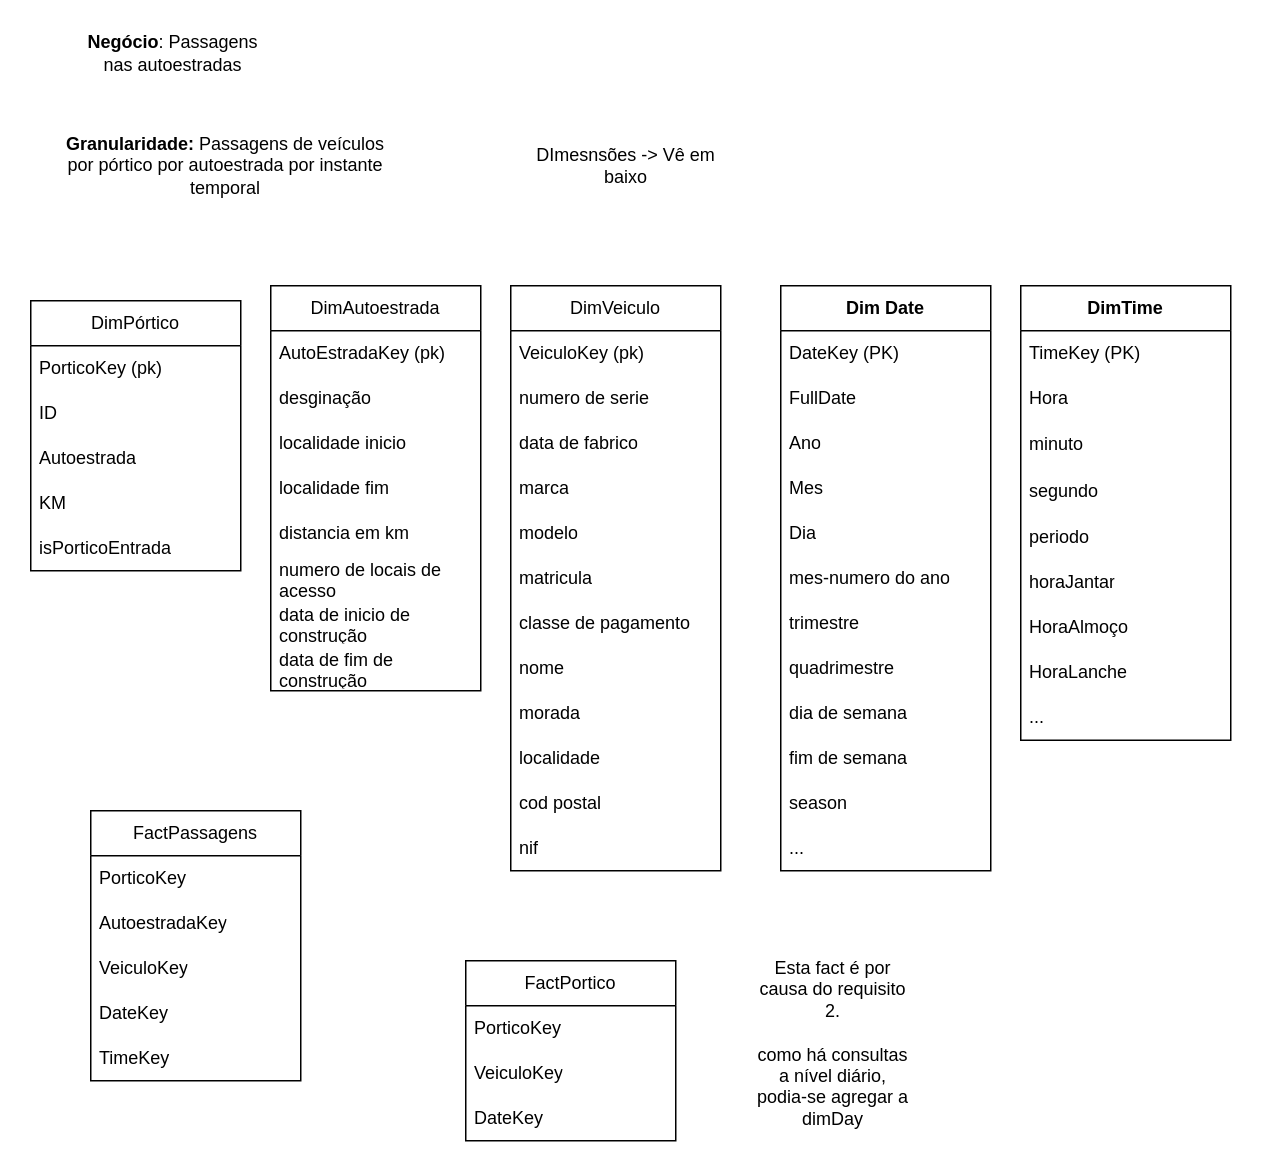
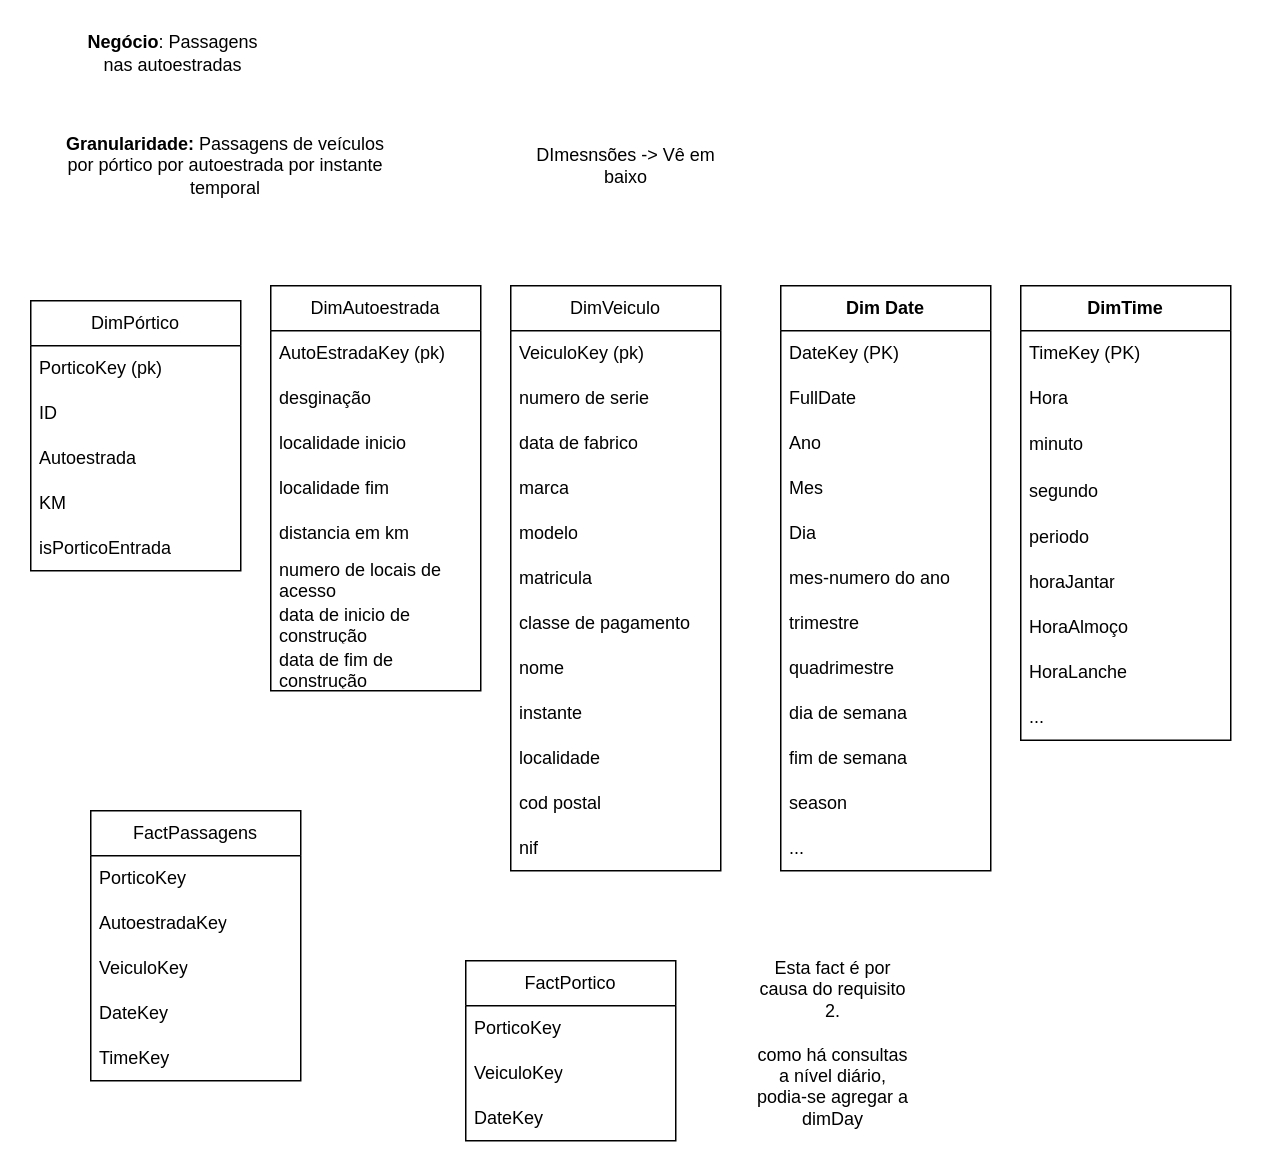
node "morada": label "morada" -> "instante"
